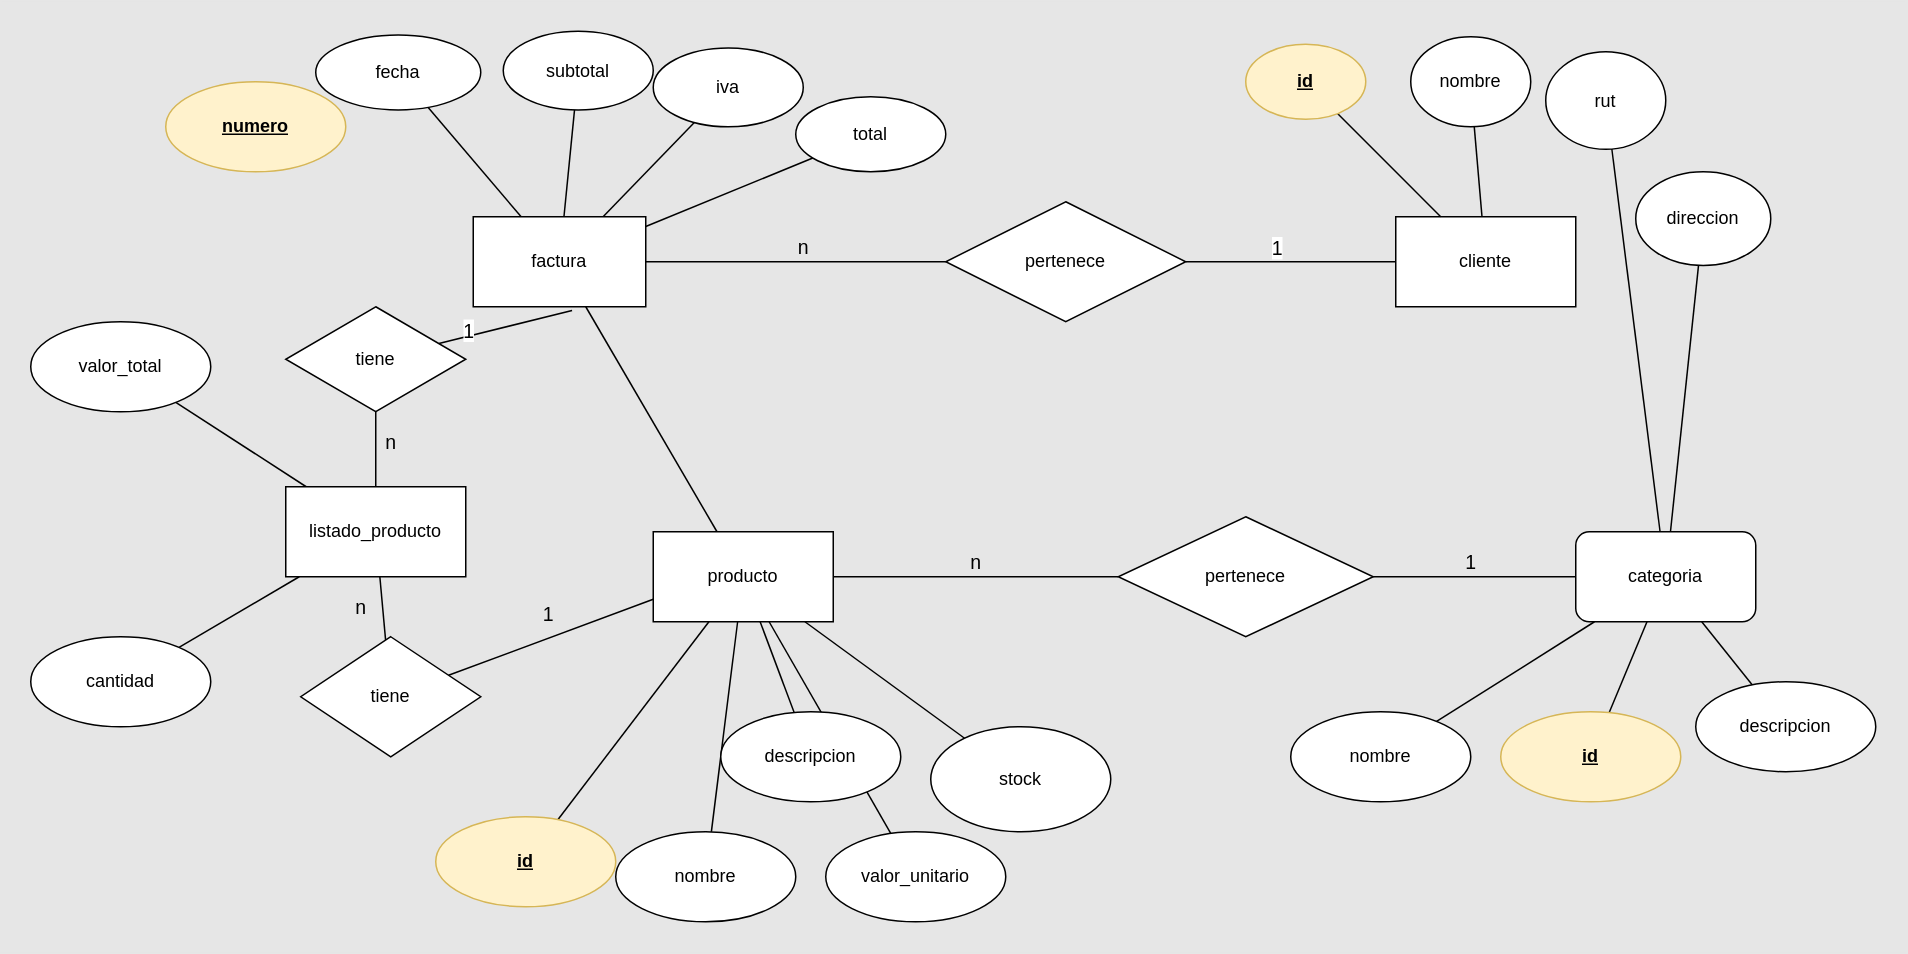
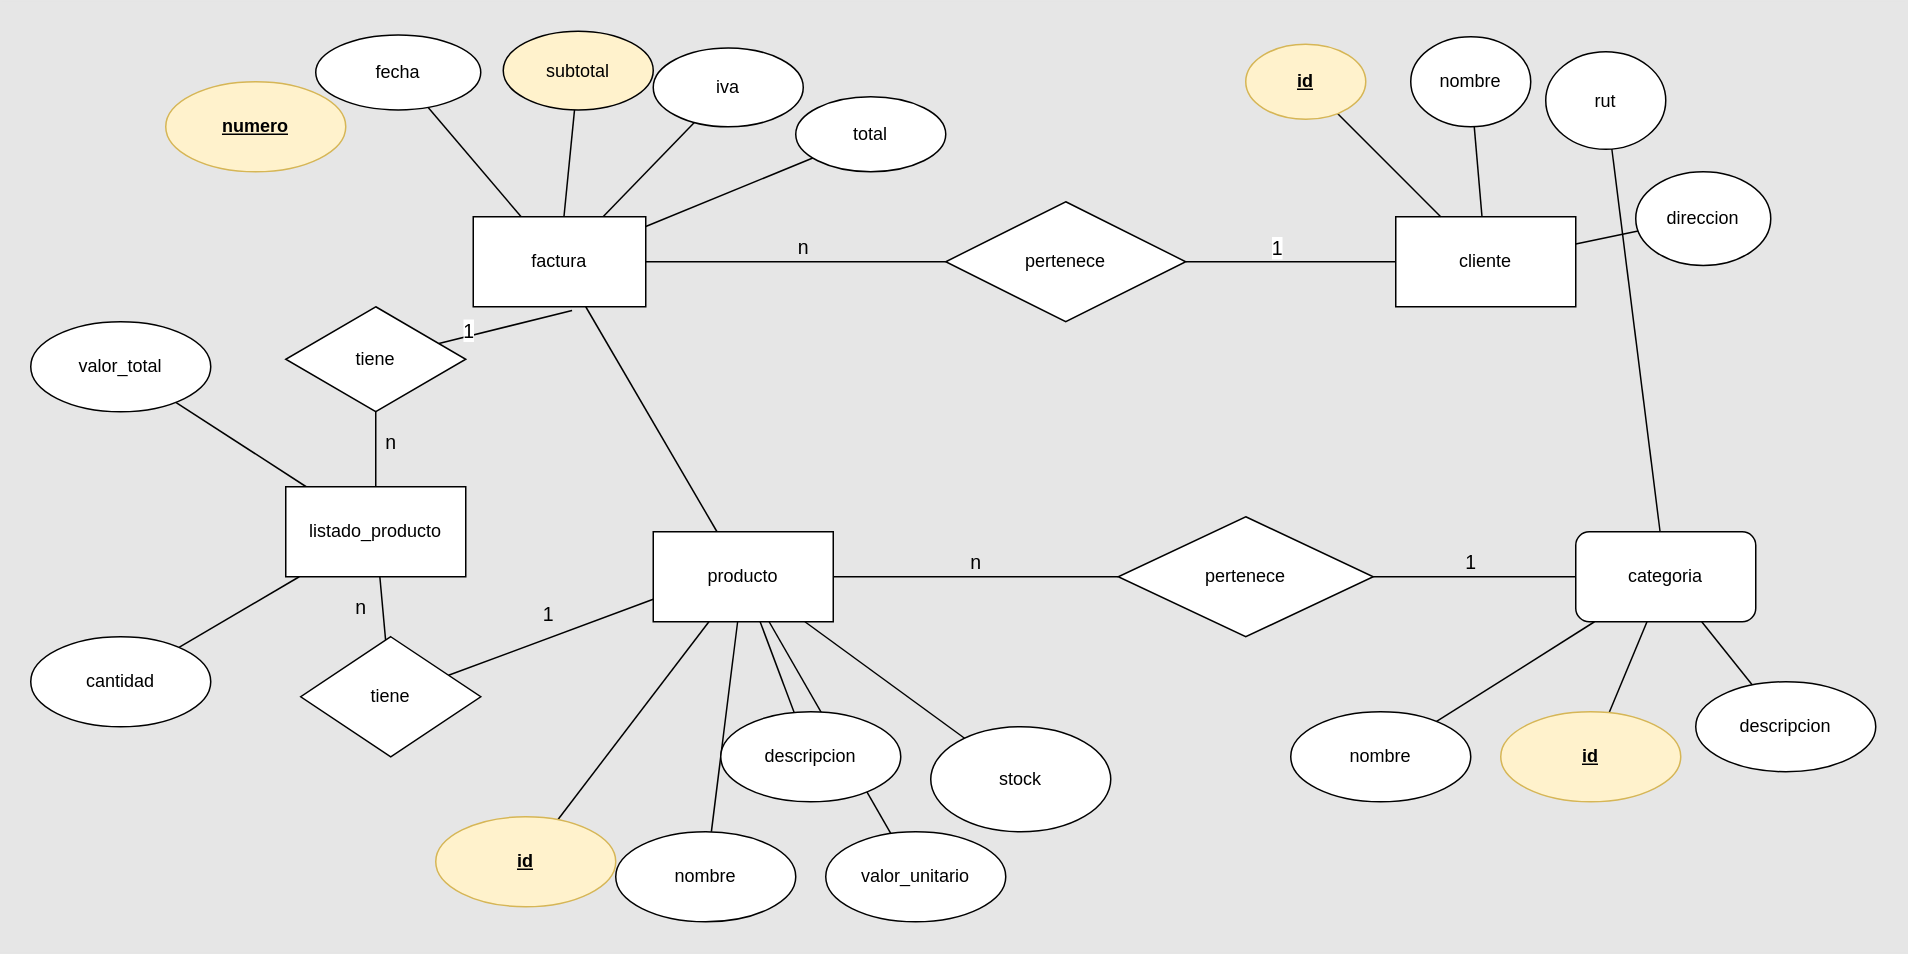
node "subtotal": fillcolor #ffffff -> #fff2cc
edge "direccion" -- "categoria": now "direccion" -- "cliente"
